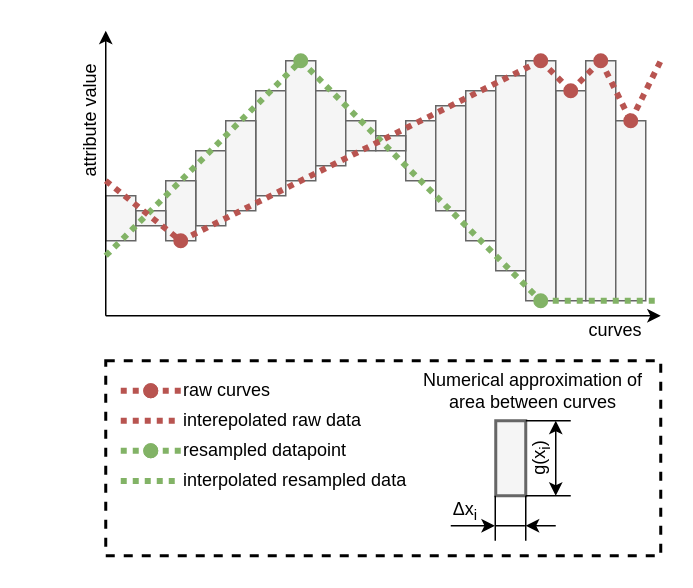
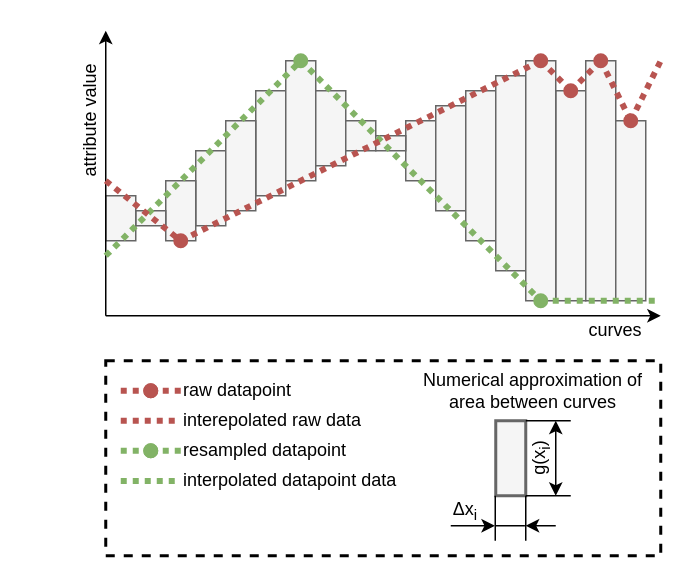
node "raw curves": label "raw curves" -> "raw datapoint"
node "interpolated resampled data": label "interpolated resampled data" -> "interpolated datapoint data"
